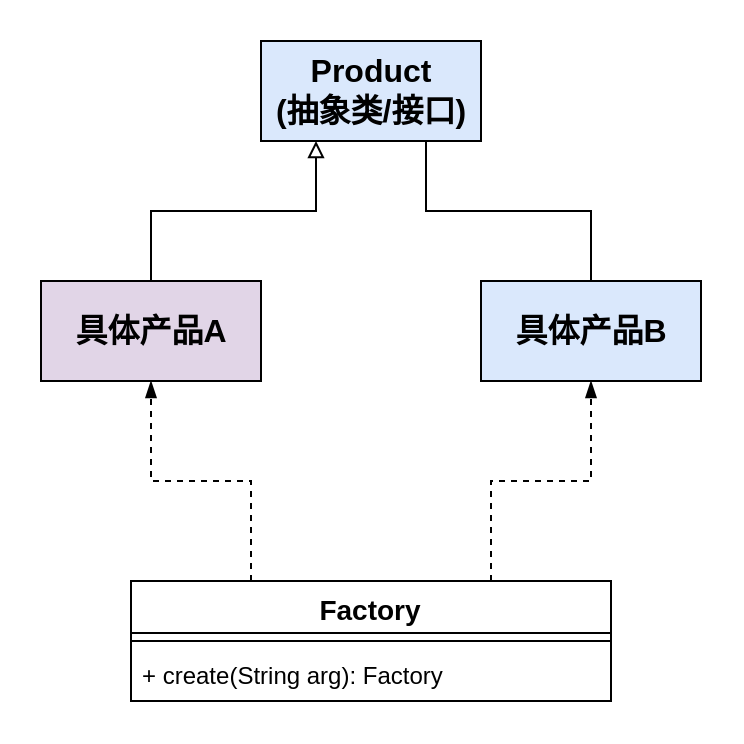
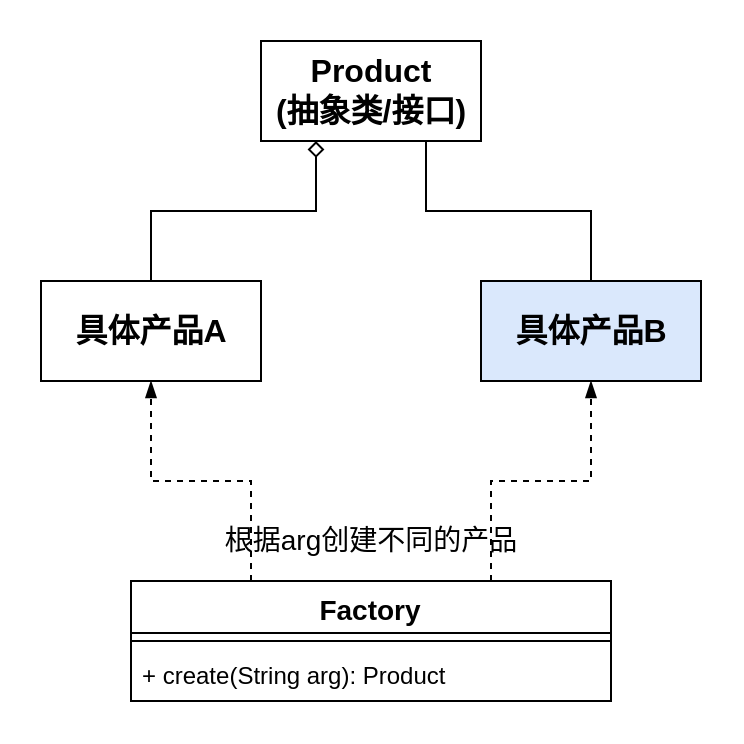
node "Product (抽象类/接口)": fillcolor #dae8fc -> #ffffff
edge "具体产品A" -> "Product (抽象类/接口)": arrowhead block -> diamond
node "具体产品A": fillcolor #e1d5e7 -> #ffffff
node "根据arg创建不同的产品": added
node "+ create(String arg): Factory": label "+ create(String arg): Factory" -> "+ create(String arg): Product"
